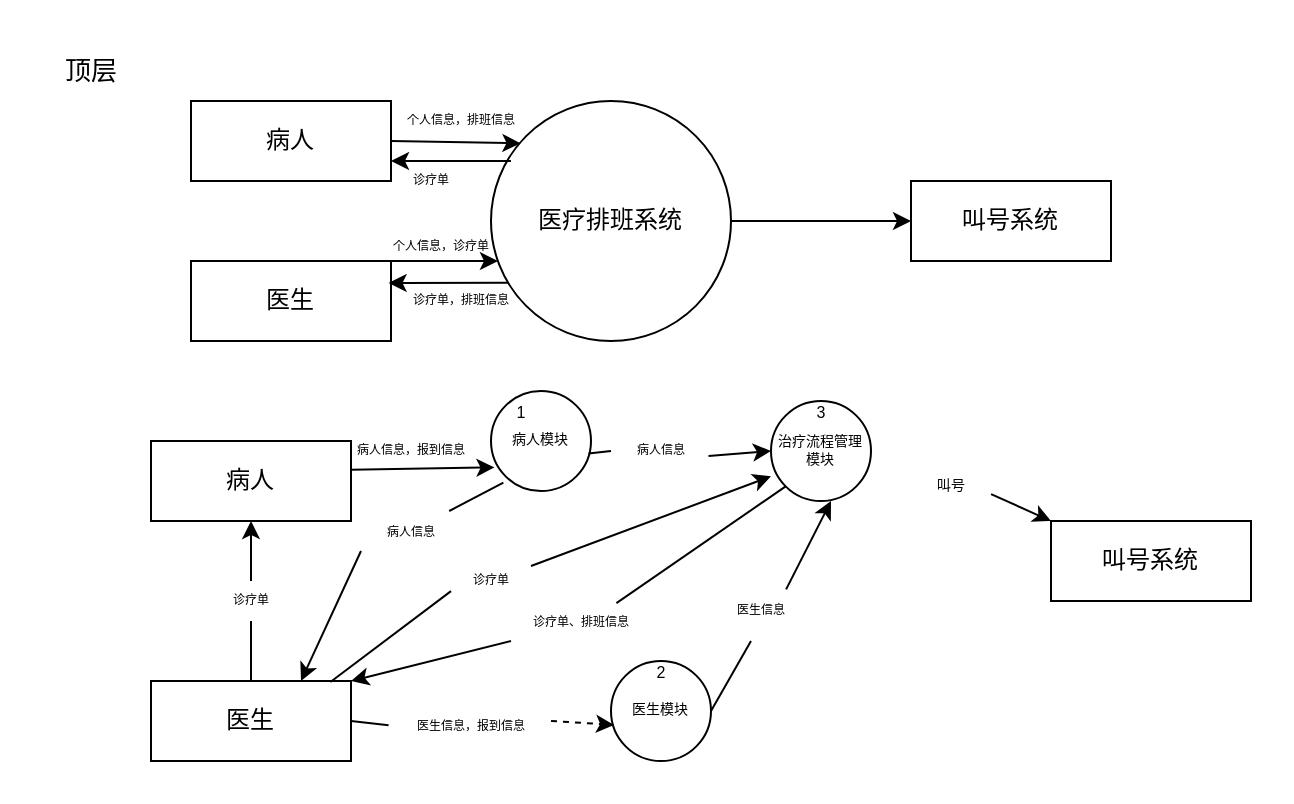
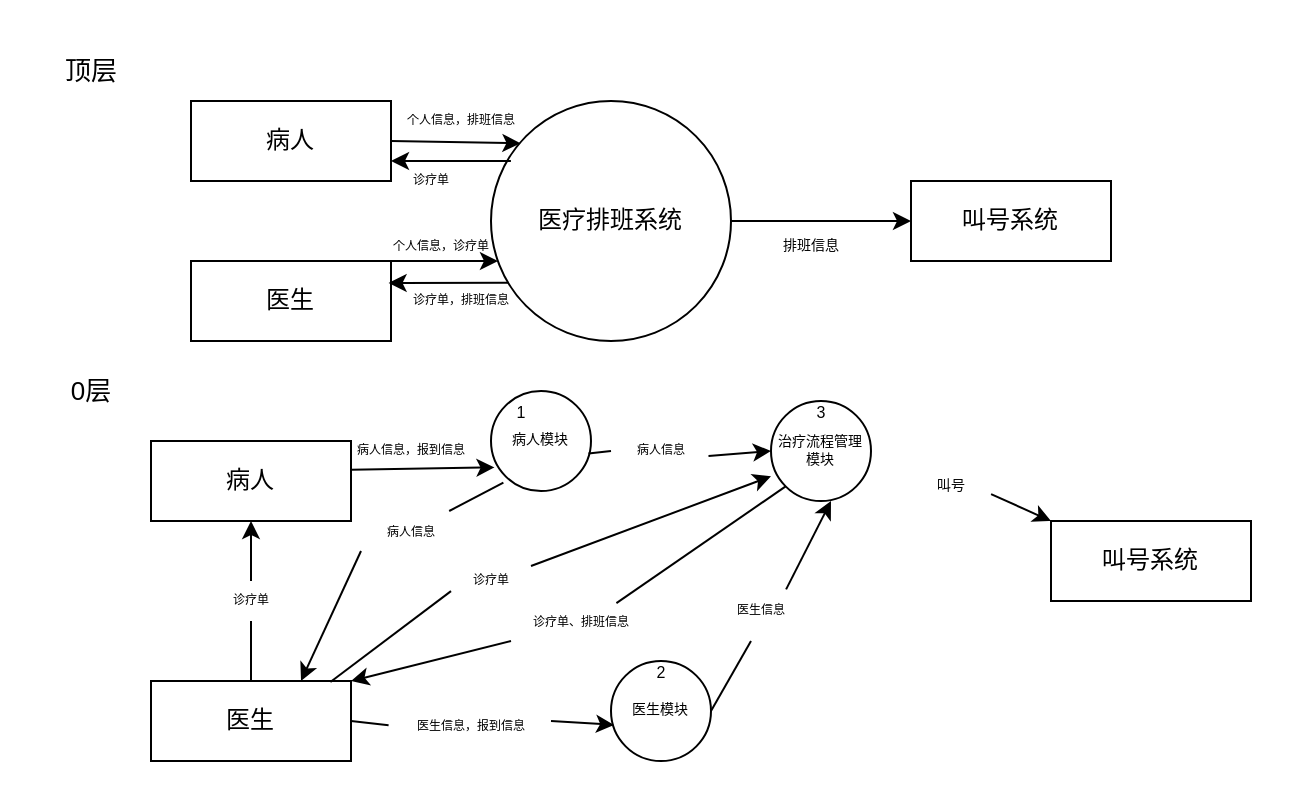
node "排班信息": added
node "0层": added
edge "医生信息，报到信息" -> "医生模块": style dashed -> solid
